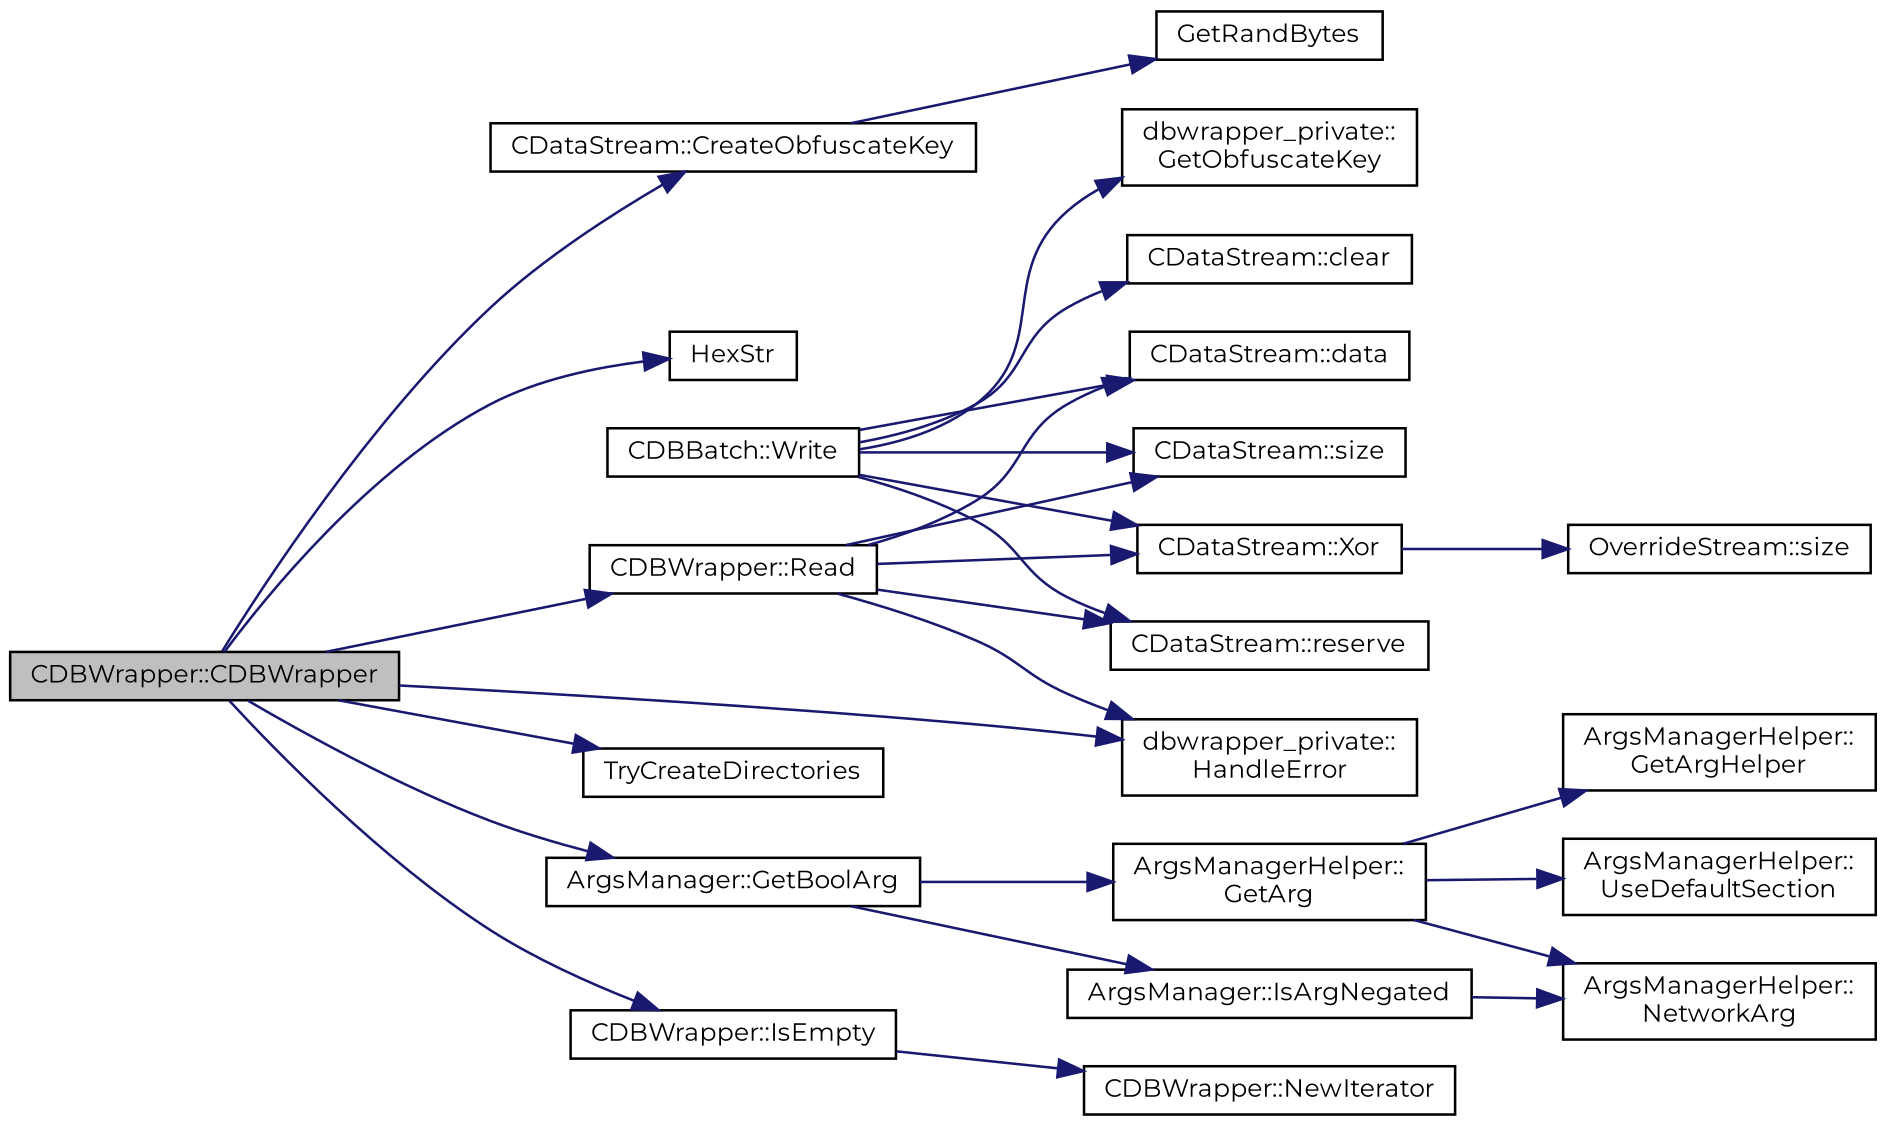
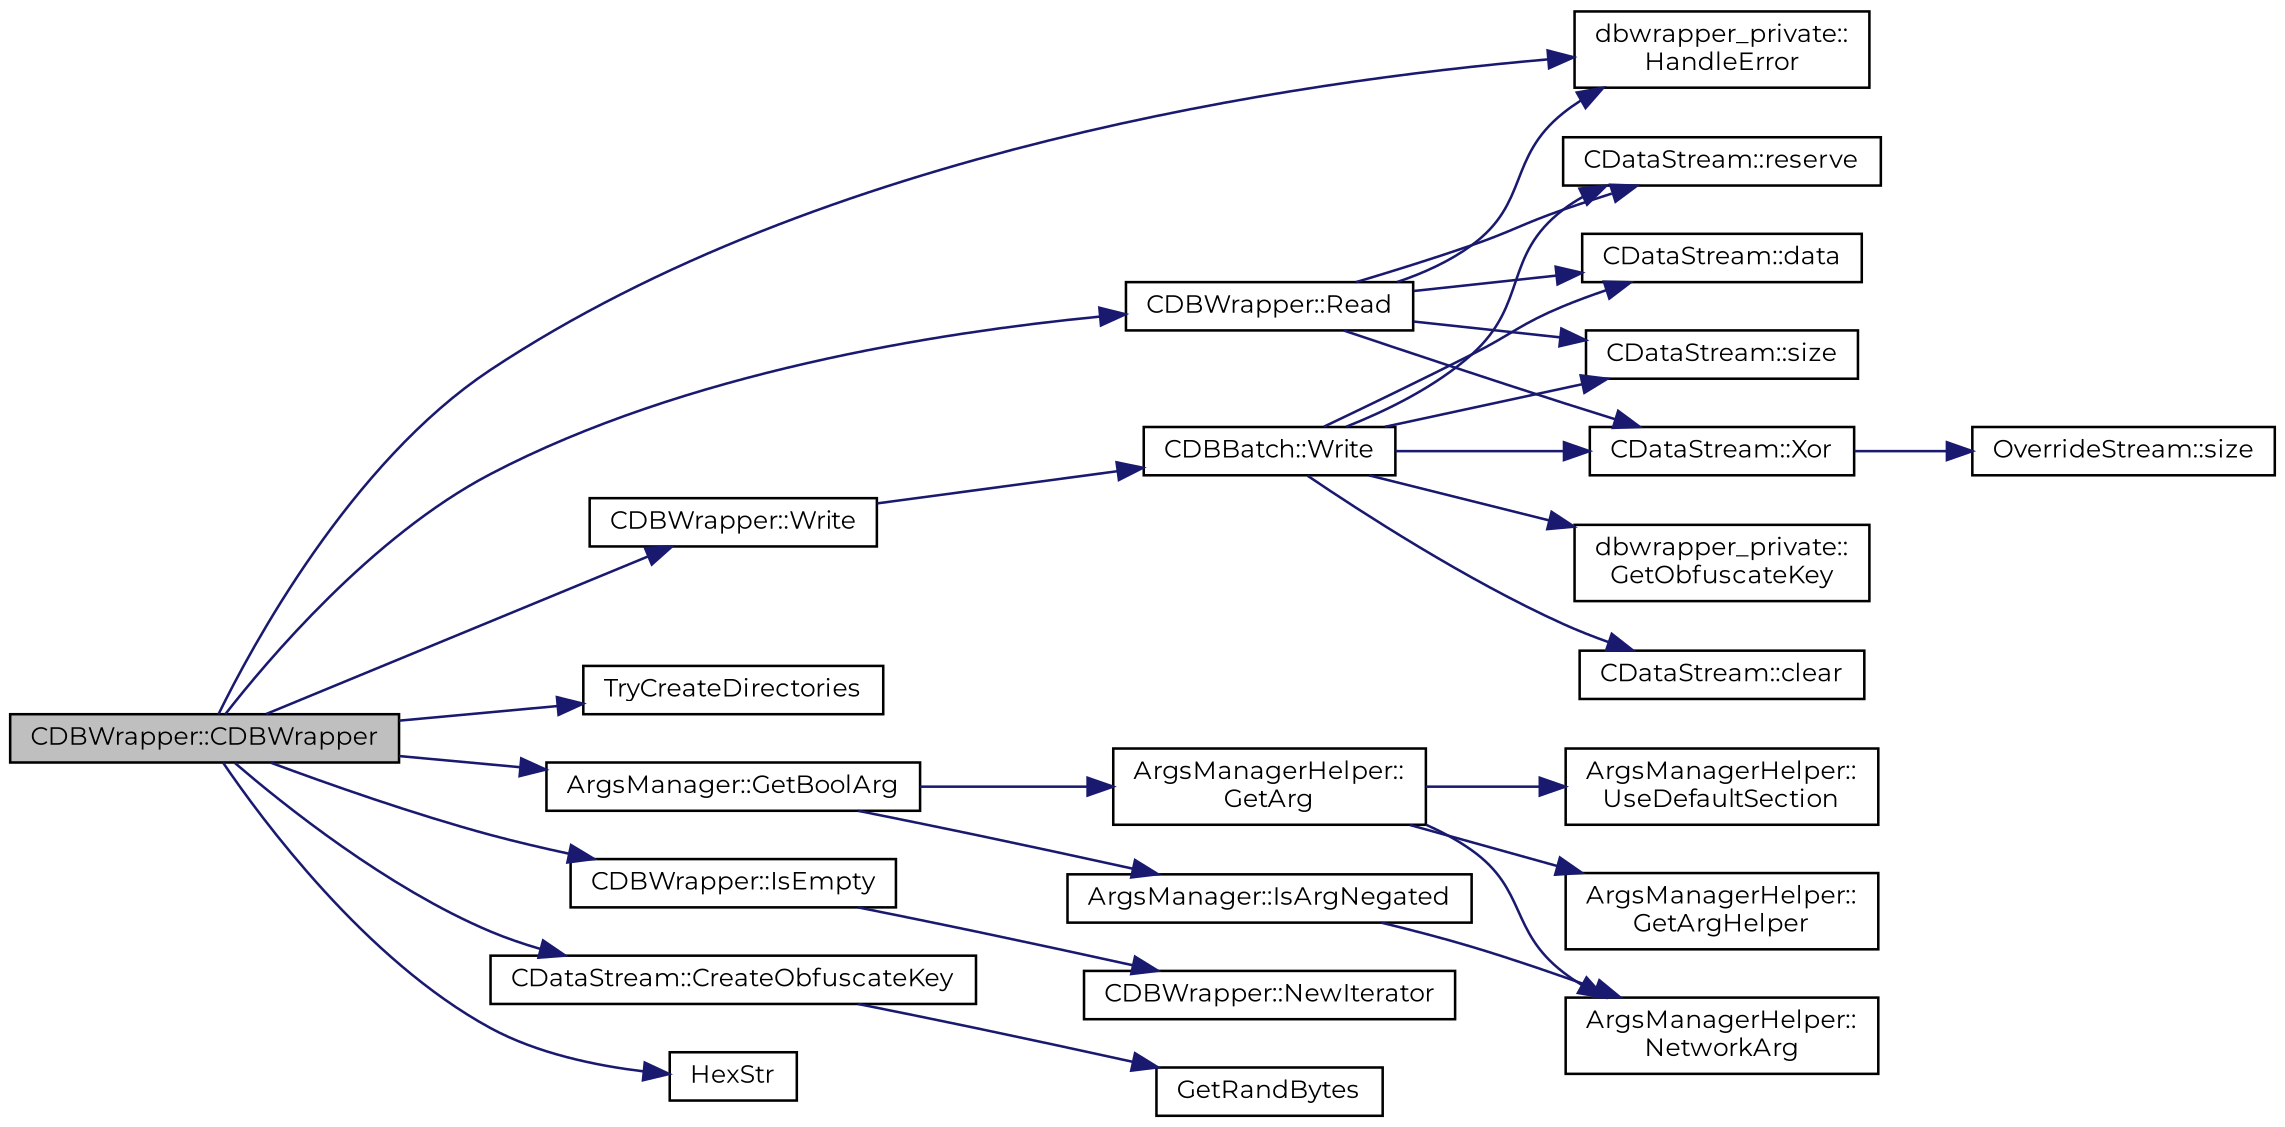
node "CDBWrapper::Write": added
